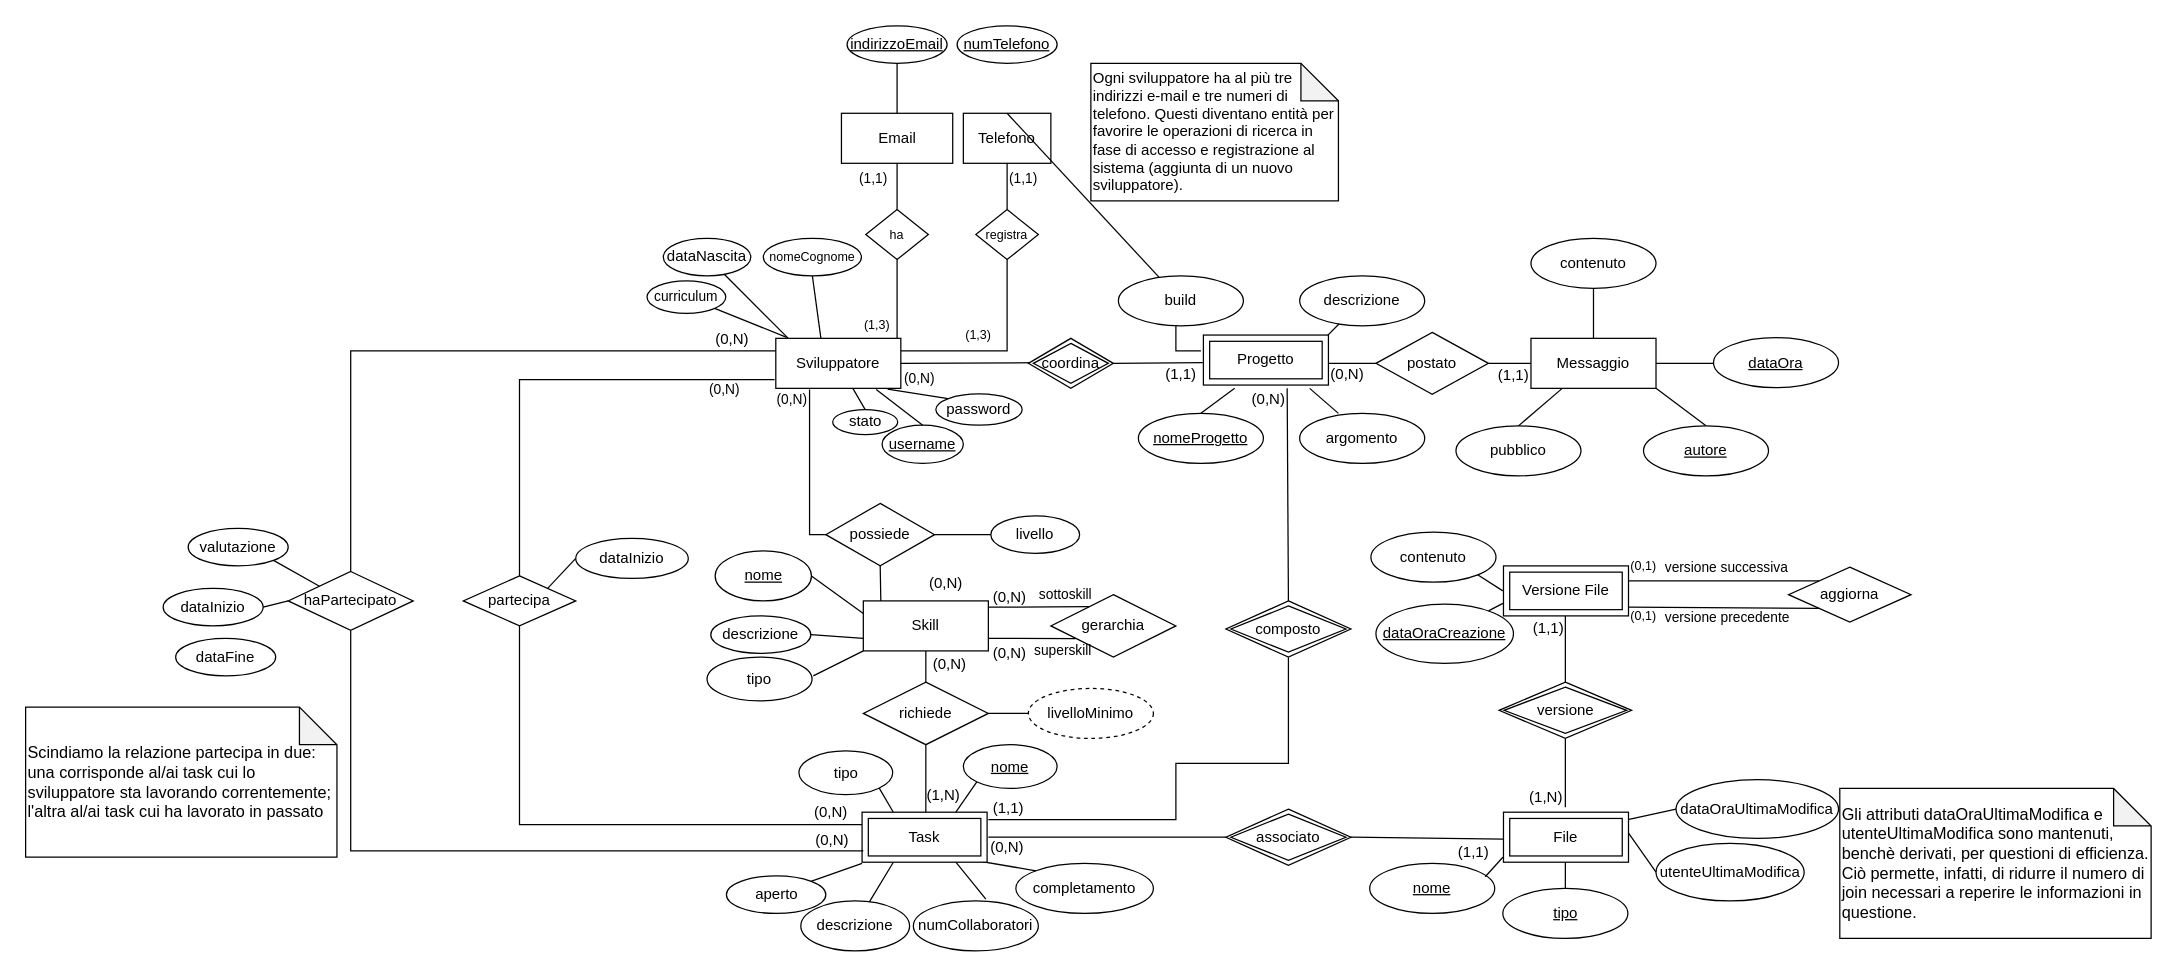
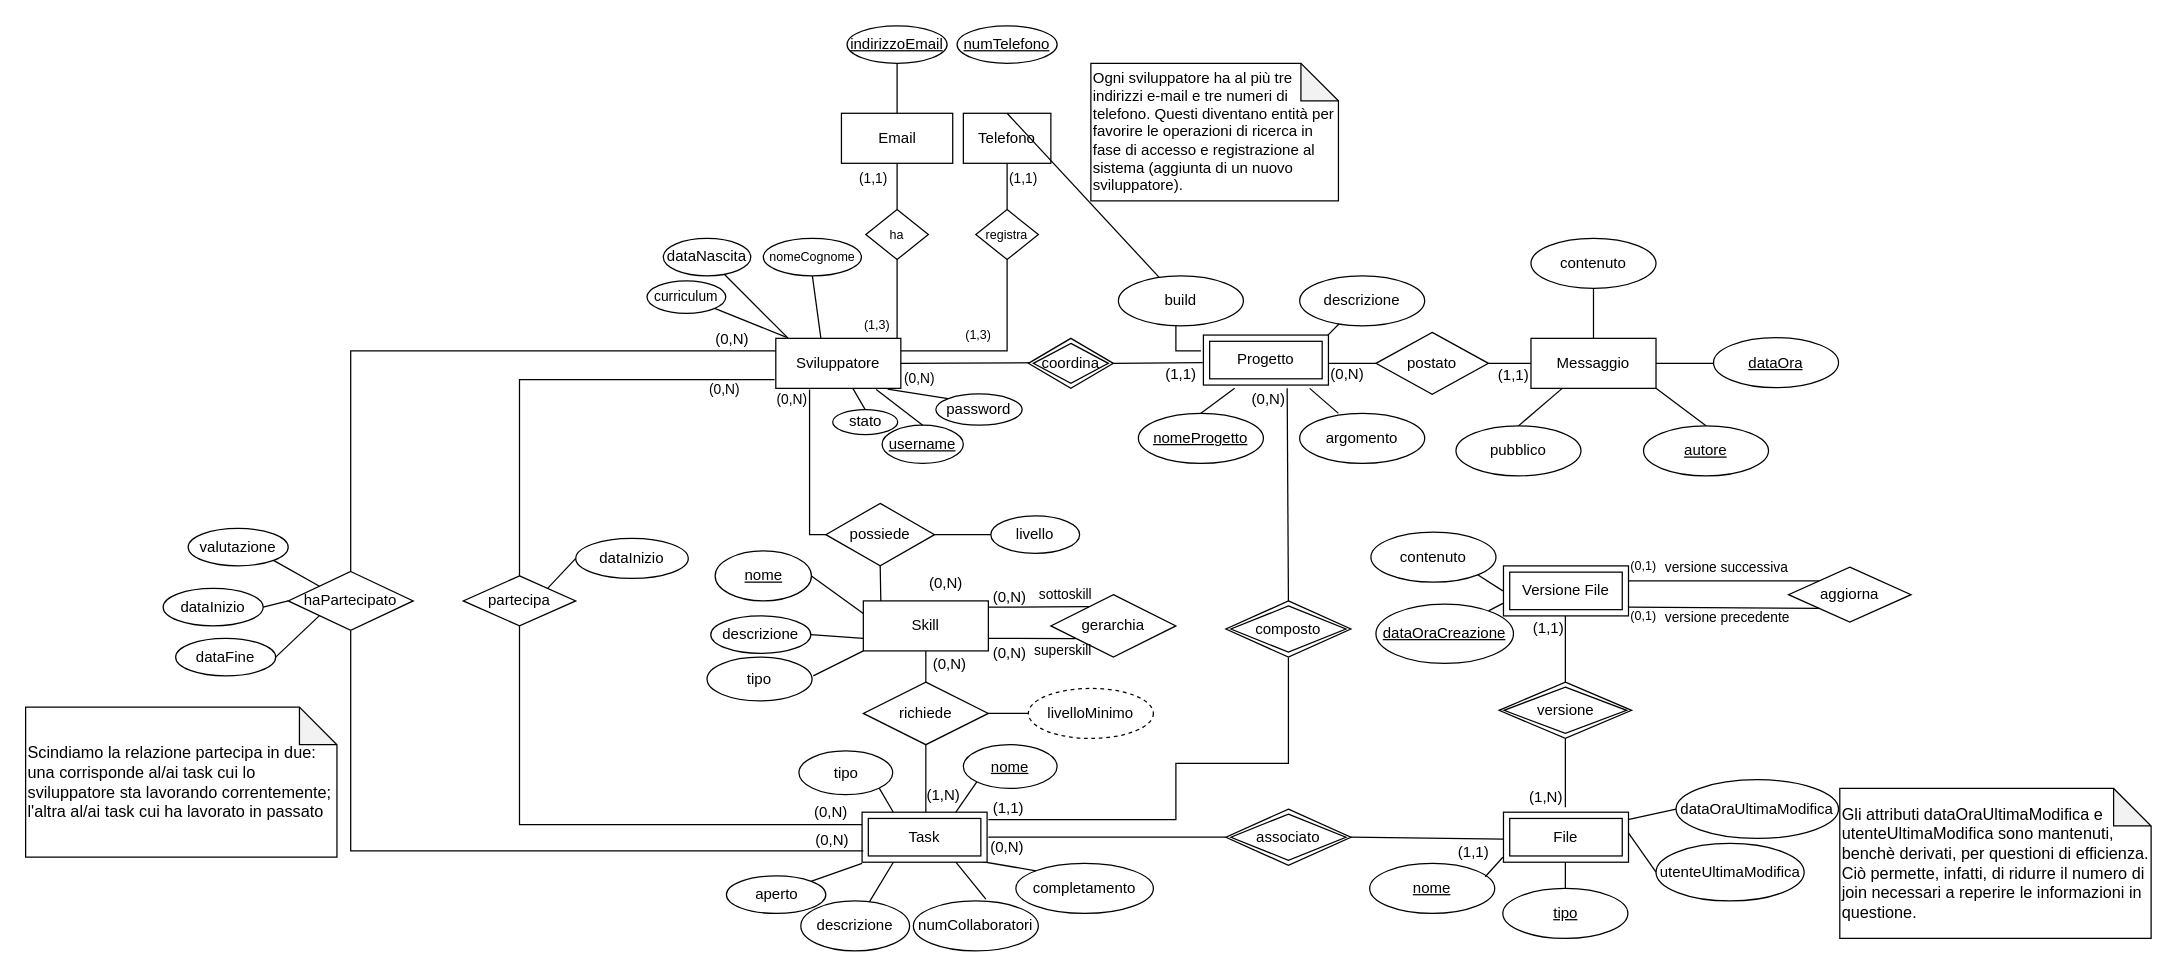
edge "haPartecipato" -- "dataFine": added
